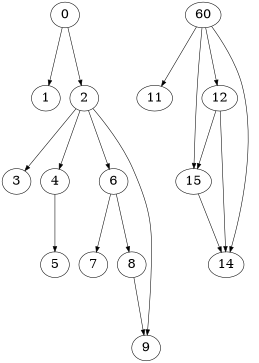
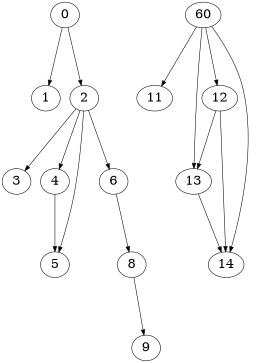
node "15": label "15" -> "13"
edge "2" -> "9": now "2" -> "5"
node "7": removed
